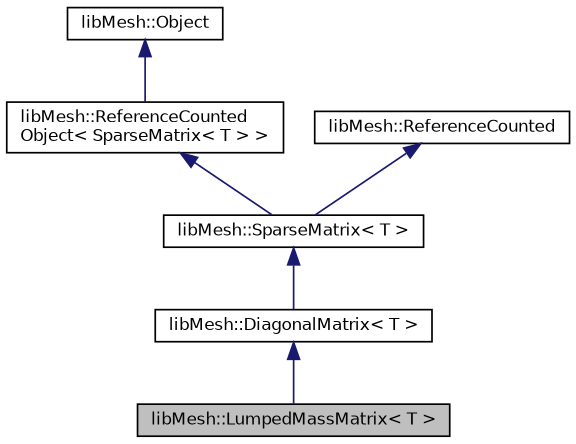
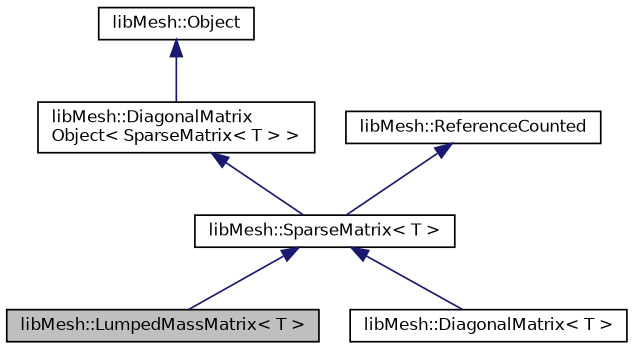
node "libMesh::ReferenceCounted Object< SparseMatrix< T > >": label "libMesh::ReferenceCounted Object< SparseMatrix< T > >" -> "libMesh::DiagonalMatrix Object< SparseMatrix< T > >"
edge "libMesh::LumpedMassMatrix< T >" -> "libMesh::DiagonalMatrix< T >": now "libMesh::LumpedMassMatrix< T >" -> "libMesh::SparseMatrix< T >"
